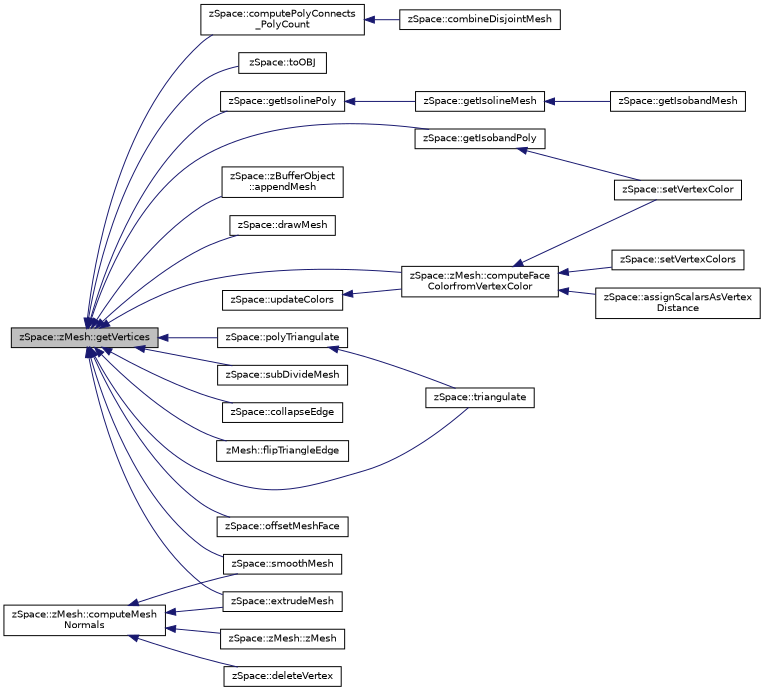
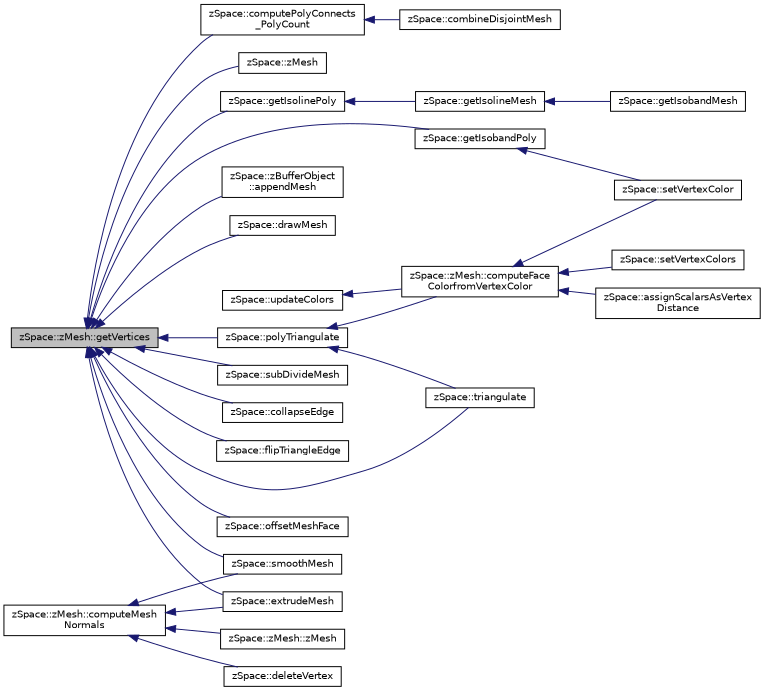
node "zSpace::toOBJ": label "zSpace::toOBJ" -> "zSpace::zMesh"
edge "zSpace::zMesh::computeFace ColorfromVertexColor" -> "zSpace::zMesh::getVertices": now "zSpace::zMesh::computeFace ColorfromVertexColor" -> "zSpace::polyTriangulate"
node "zMesh::flipTriangleEdge": label "zMesh::flipTriangleEdge" -> "zSpace::flipTriangleEdge"
